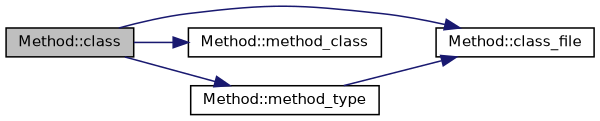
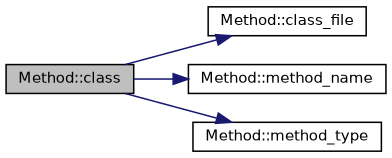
node "Method::method_class": label "Method::method_class" -> "Method::method_name"
edge "Method::method_type" -> "Method::class_file": removed
